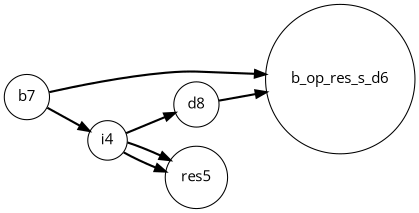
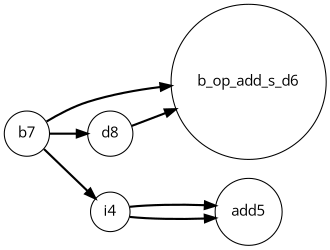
node "b_op_res_s_d6": label "b_op_res_s_d6" -> "b_op_add_s_d6"
edge "i4" -> "d8": now "b7" -> "d8"
node "res5": label "res5" -> "add5"
